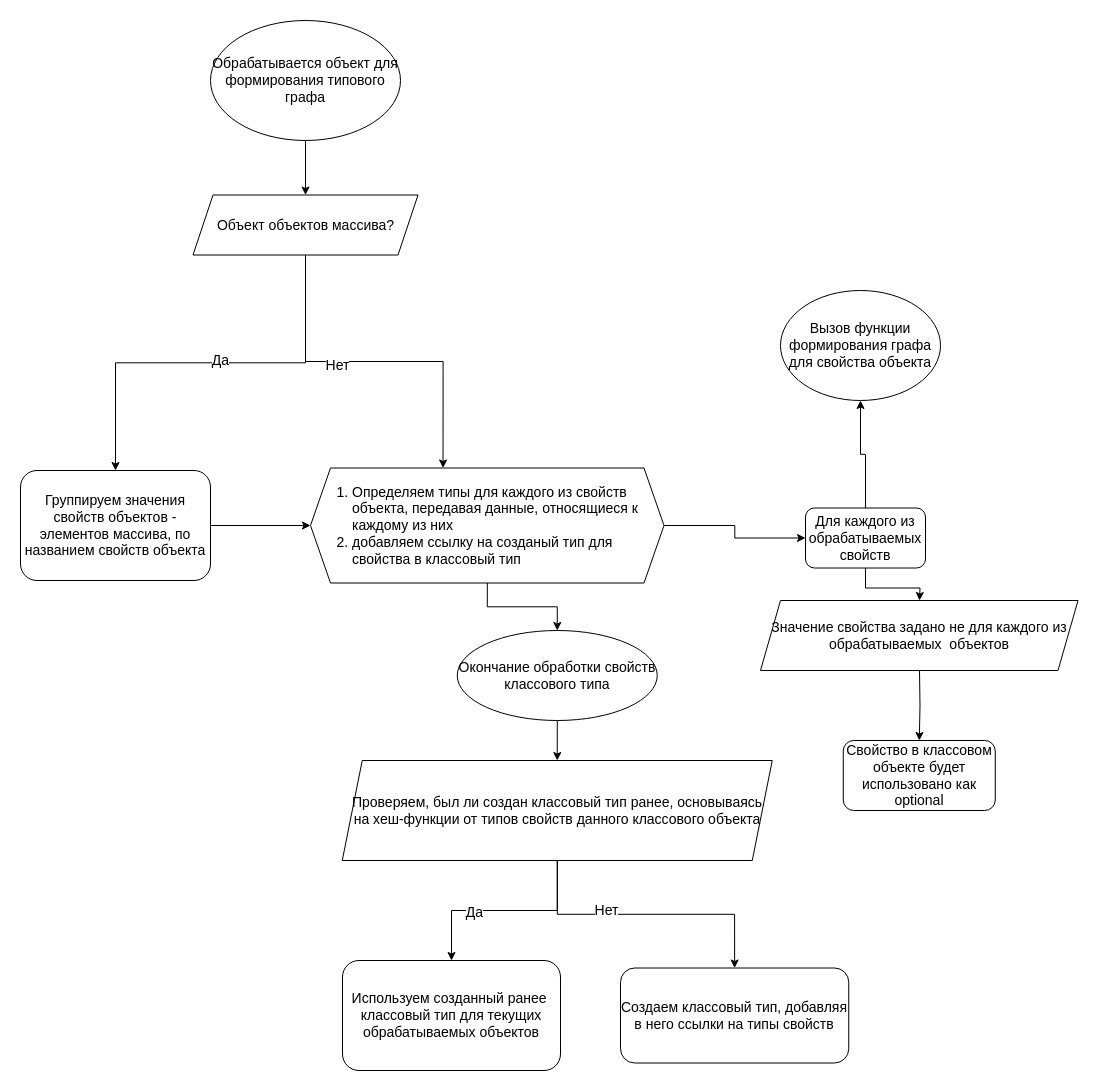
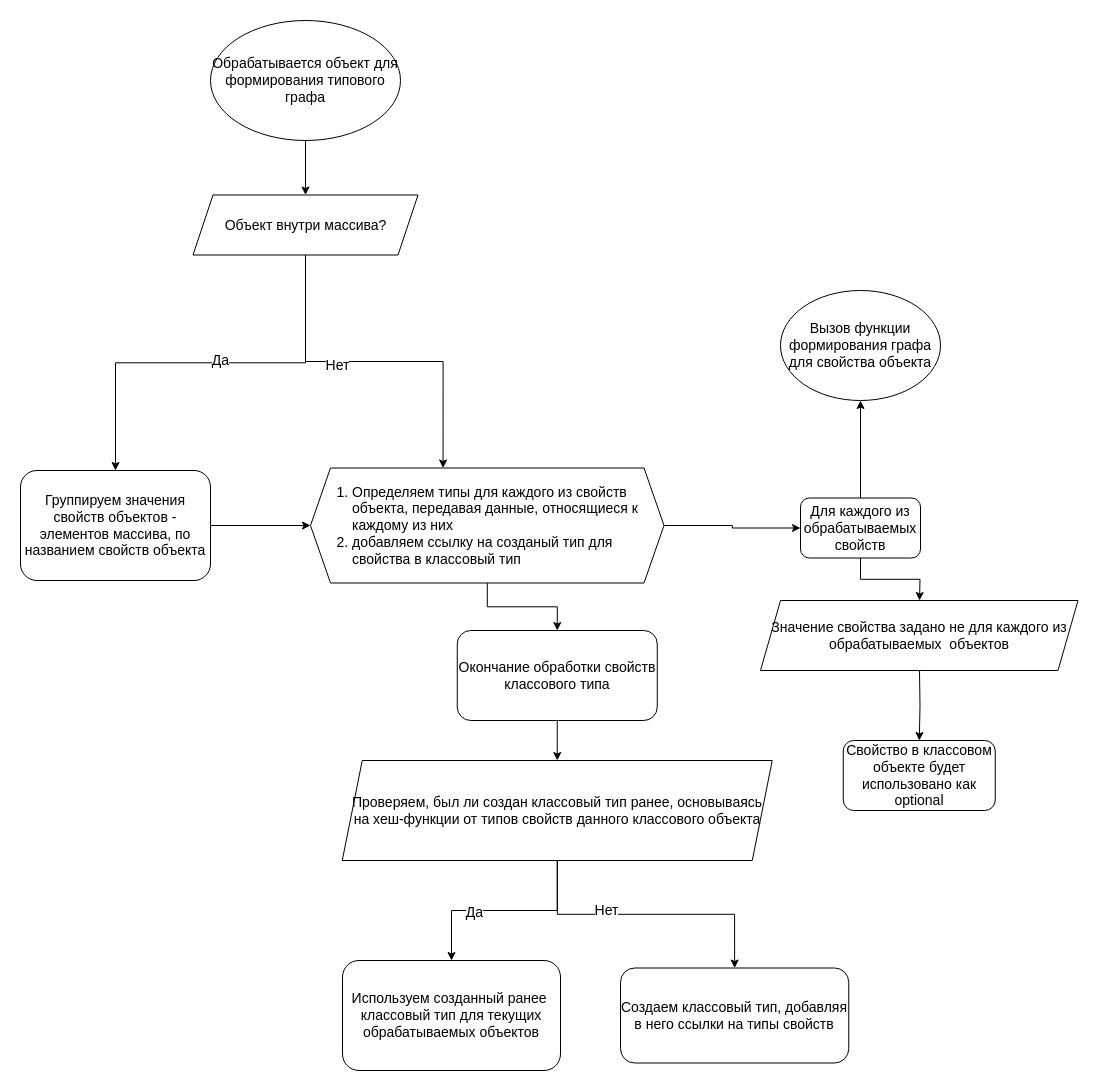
node "Объект объектов массива?": label "Объект объектов массива?" -> "Объект внутри массива?"
node "Для каждого из обрабатываемых свойств": moved (866, 538) -> (861, 528)
node "Окончание обработки свойств классового типа": shape ellipse -> rounded rectangle
